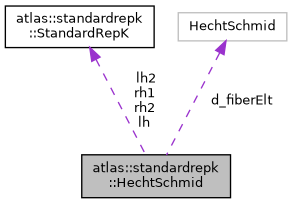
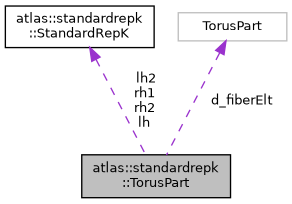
node "HechtSchmid": label "HechtSchmid" -> "TorusPart"
node "atlas::standardrepk ::HechtSchmid": label "atlas::standardrepk ::HechtSchmid" -> "atlas::standardrepk ::TorusPart"
